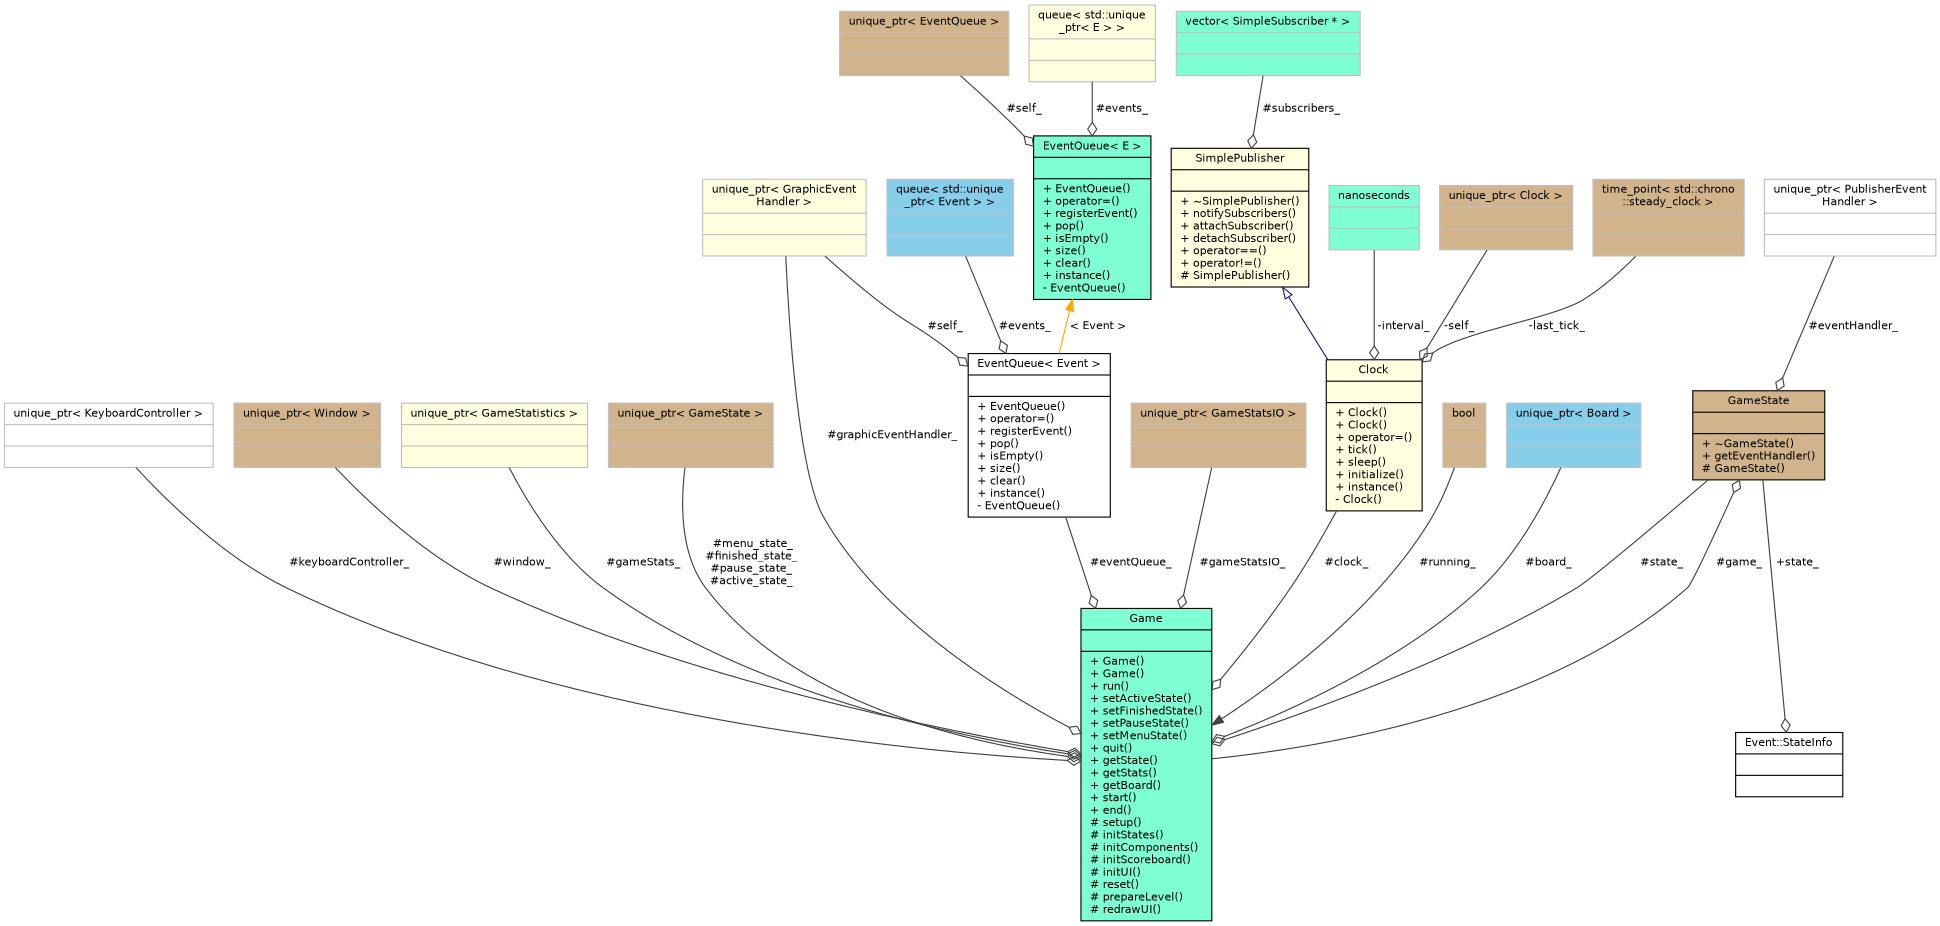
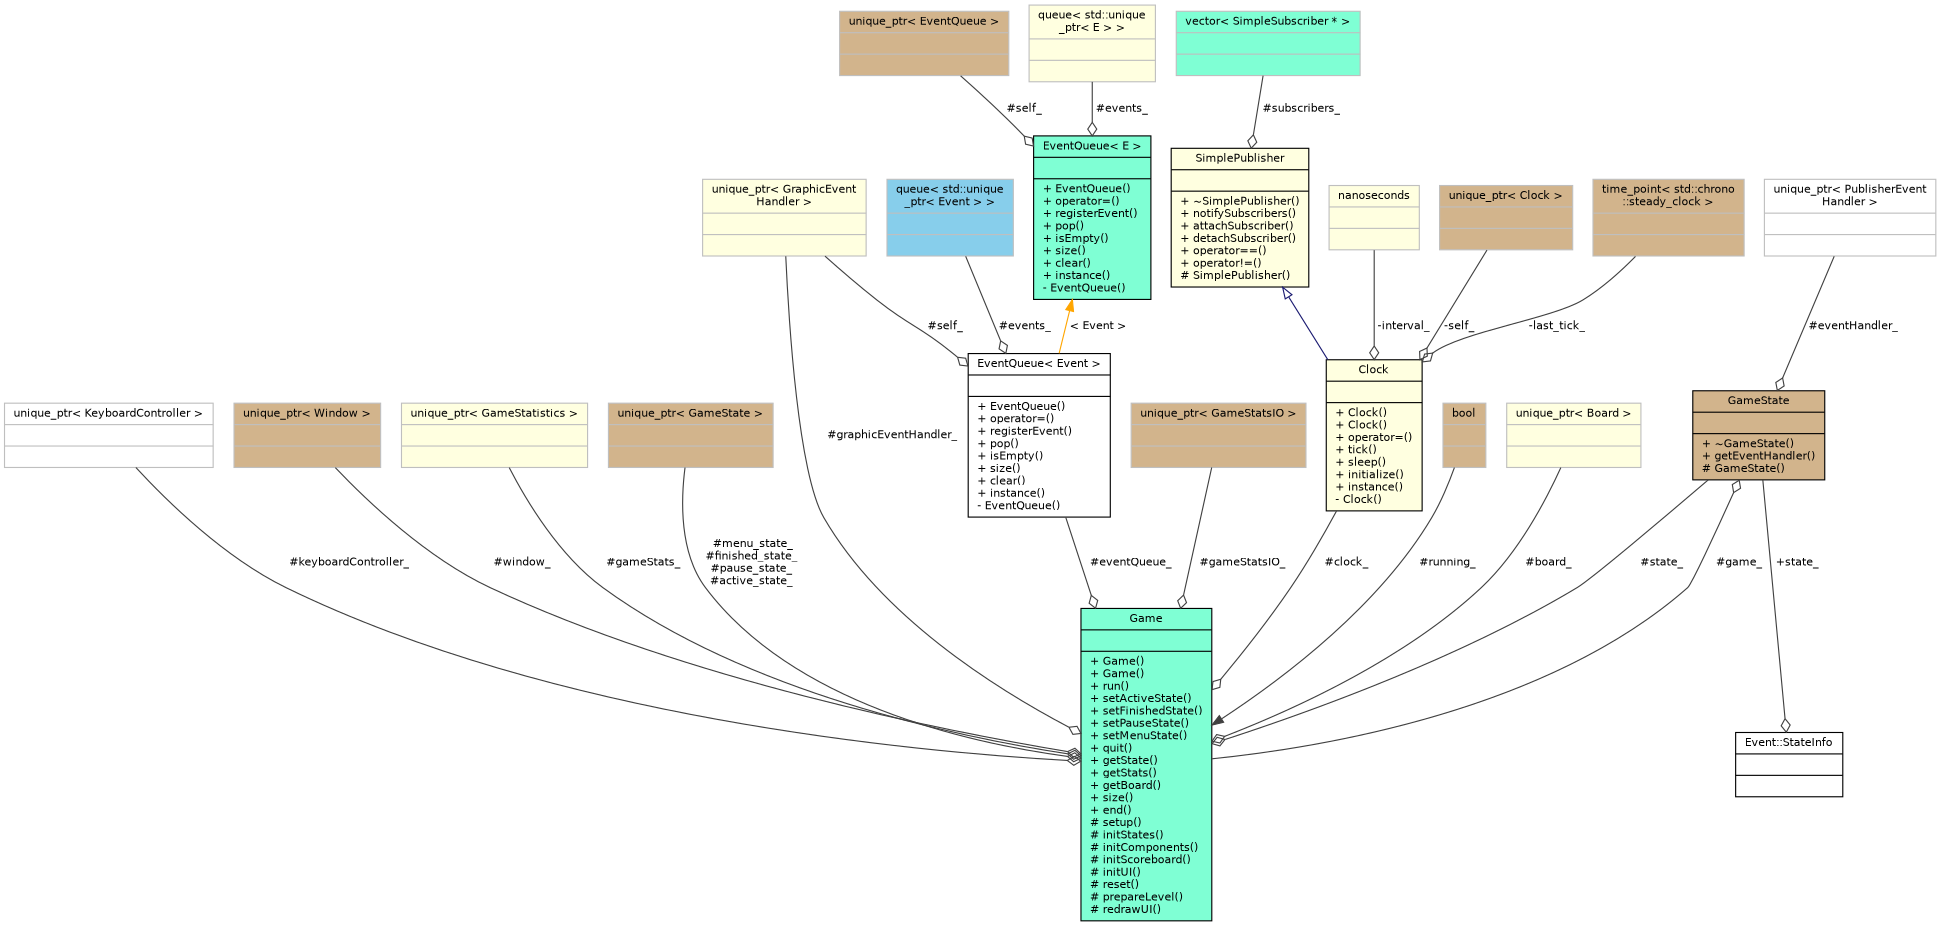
node "nanoseconds": fillcolor aquamarine -> lightyellow
node "unique_ptr< Board >": fillcolor skyblue -> lightyellow
node "Game": text "+ start()" -> "+ size()"
